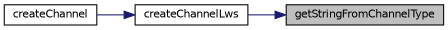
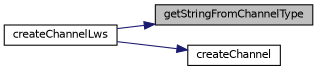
edge "createChannel" -> "createChannelLws": reversed
